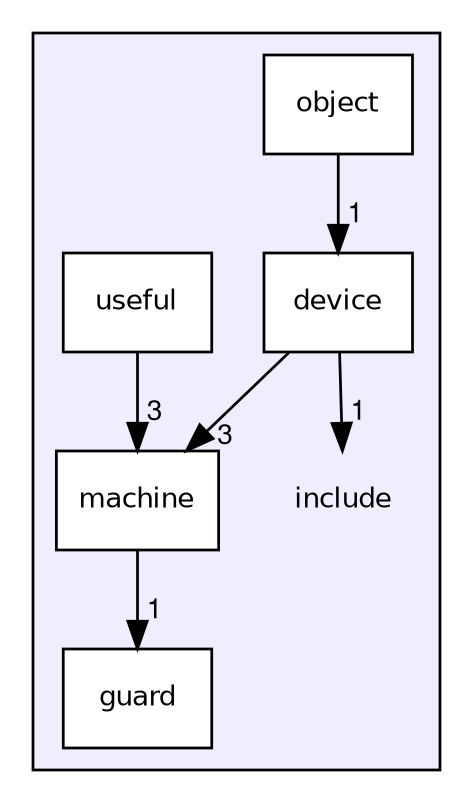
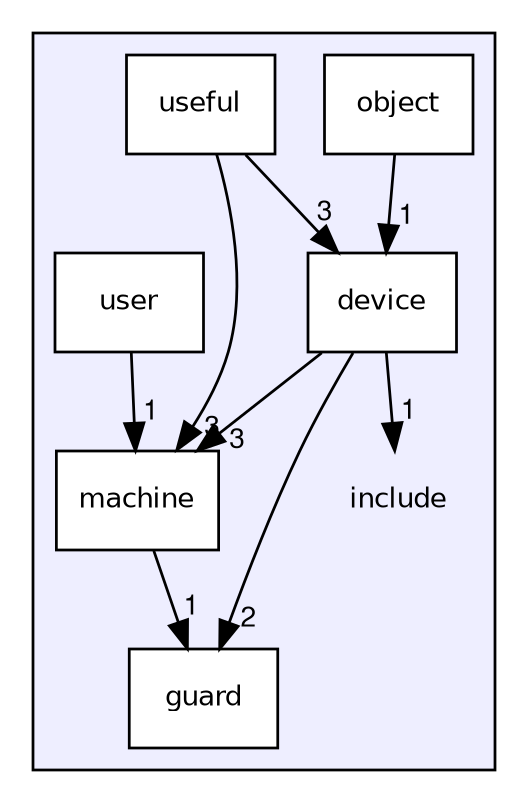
edge "useful" -> "device": added
node "user": added
edge "device" -> "guard": added
